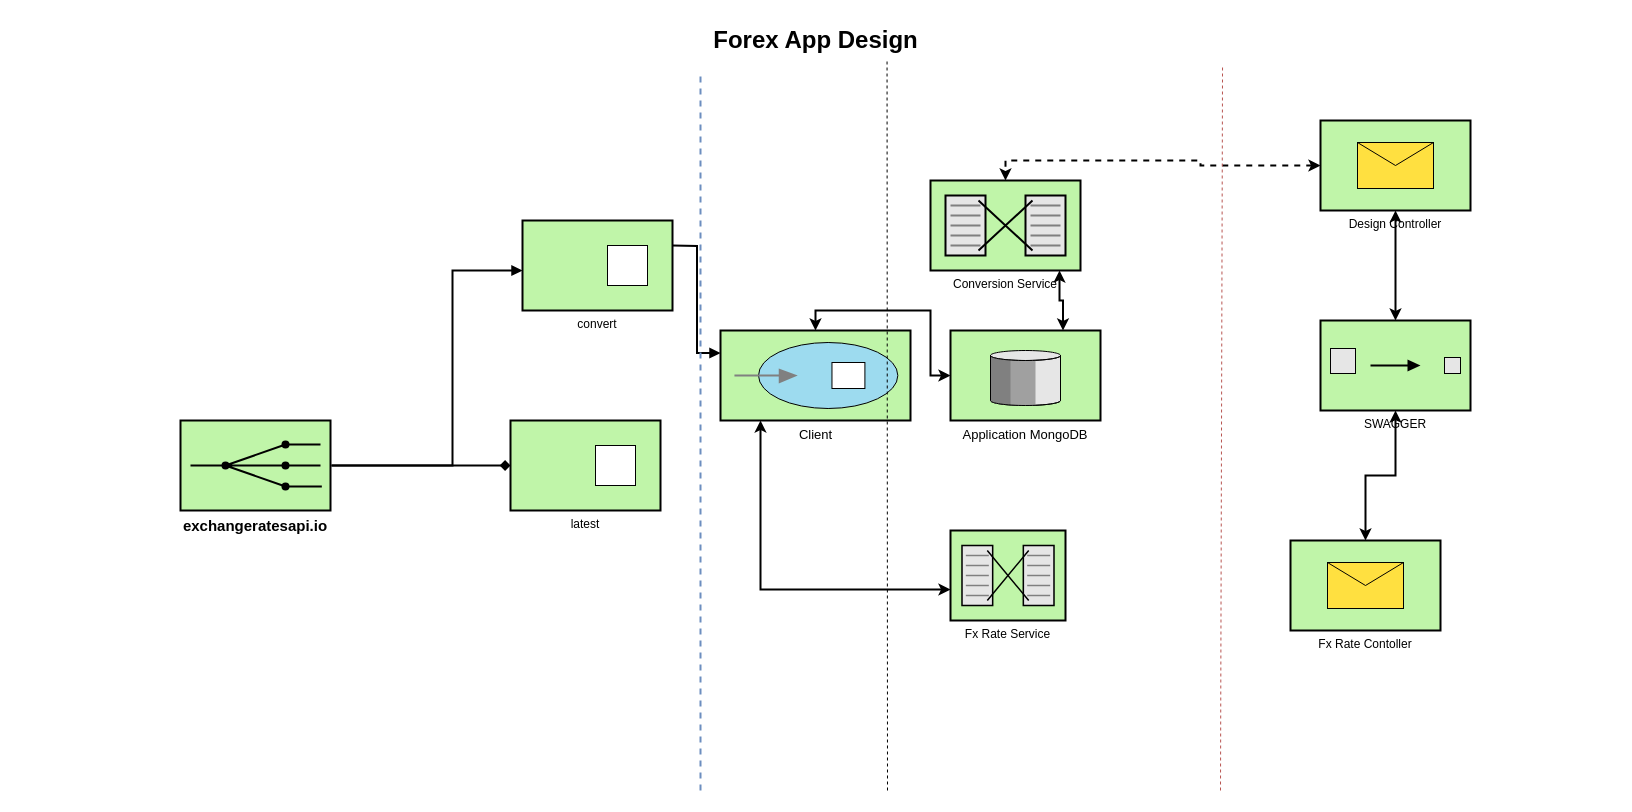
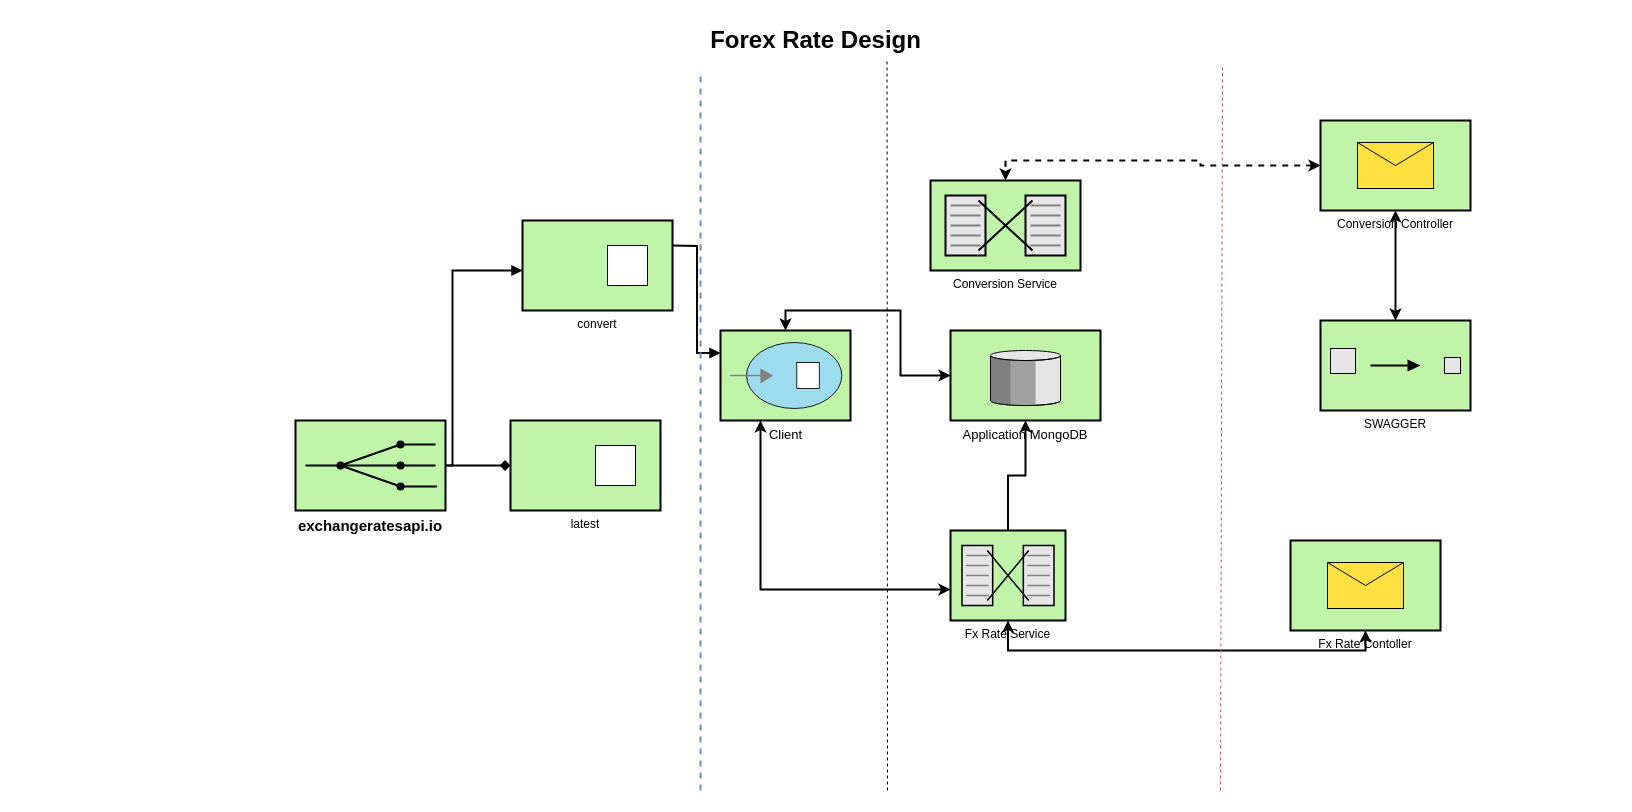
node "Forex App Design": label "Forex App Design" -> "Forex Rate Design"
node "Design Controller": label "Design Controller" -> "Conversion Controller"
edge "Conversion Service" -- "Application MongoDB": removed
node "Client": size 190x90 -> 130x90
node "exchangeratesapi.io": moved (256, 466) -> (371, 466)
edge "Fx Rate Service" -> "Application MongoDB": added
edge "SWAGGER" -- "Fx Rate Contoller": removed
edge "Fx Rate Service" -- "Fx Rate Contoller": added
